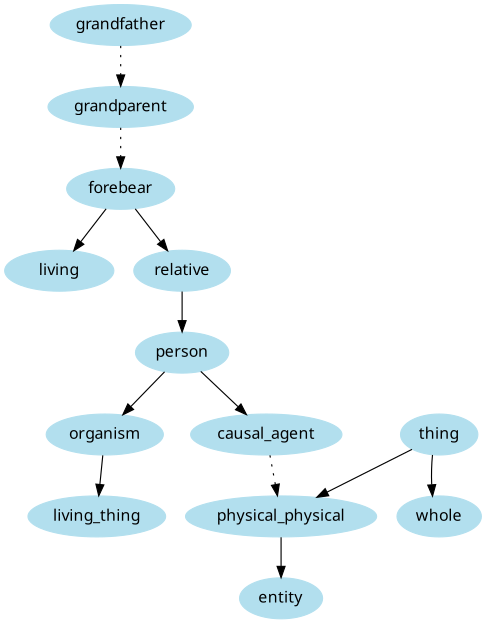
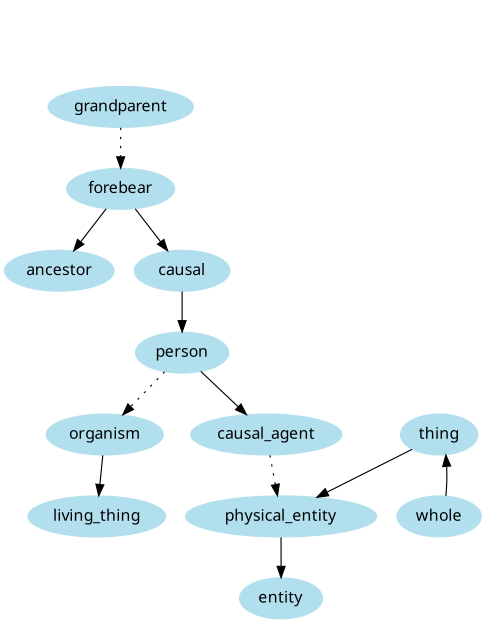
node "grandfather": removed
node "living": label "living" -> "ancestor"
node "relative": label "relative" -> "causal"
edge "person" -> "organism": style solid -> dotted
edge "thing" -> "whole": reversed
node "physical_physical": label "physical_physical" -> "physical_entity"
